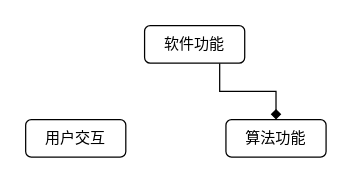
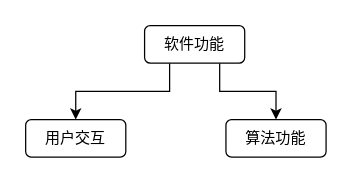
edge "软件功能" -> "用户交互": added
edge "软件功能" -> "算法功能": arrowhead diamond -> classic
